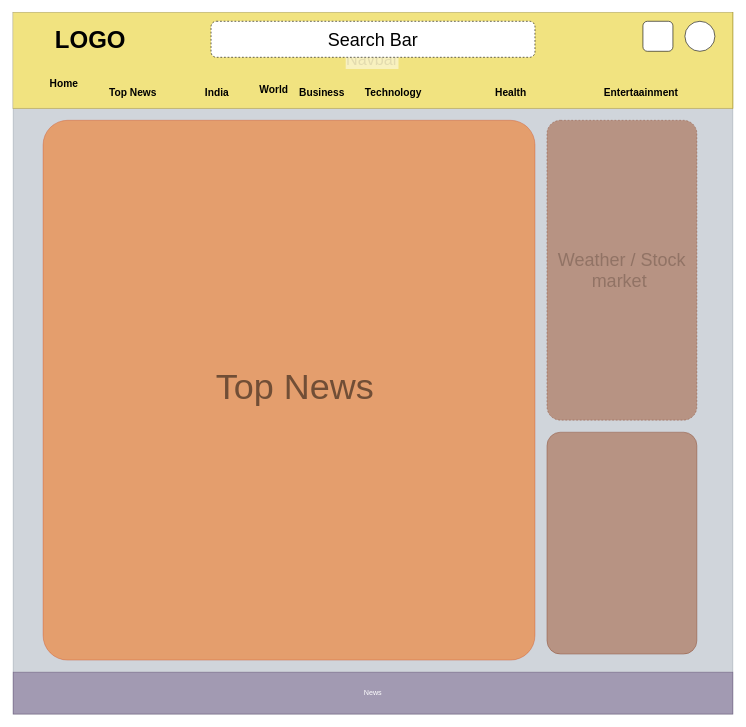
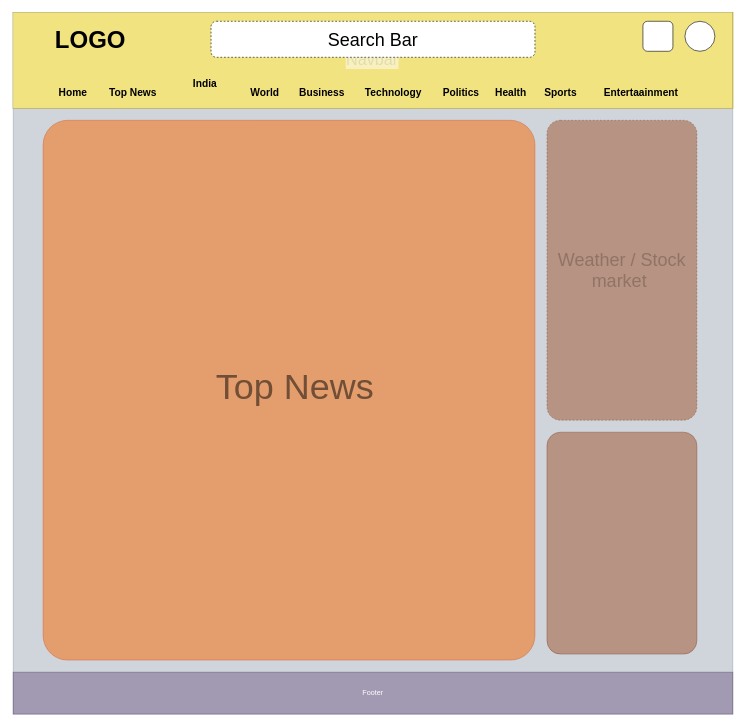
node "Home": moved (64, 84) -> (73, 93)
node "World": moved (274, 90) -> (265, 93)
node "India": moved (217, 93) -> (205, 84)
node "Politics": added
node "Sports": added
node "News": label "News" -> "Footer"
